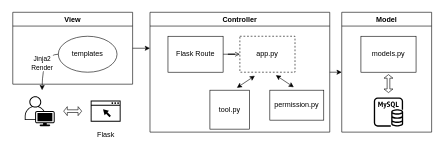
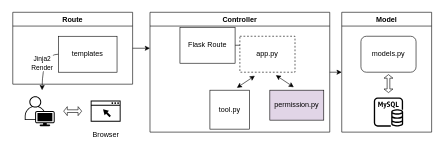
node "View": label "View" -> "Route"
node "templates": shape ellipse -> rectangle
node "Flask Route": moved (195, 54) -> (207, 45)
node "models.py": shape rectangle -> rounded rectangle
node "permission.py": fillcolor #ffffff -> #e1d5e7
node "Flask": label "Flask" -> "Browser"
